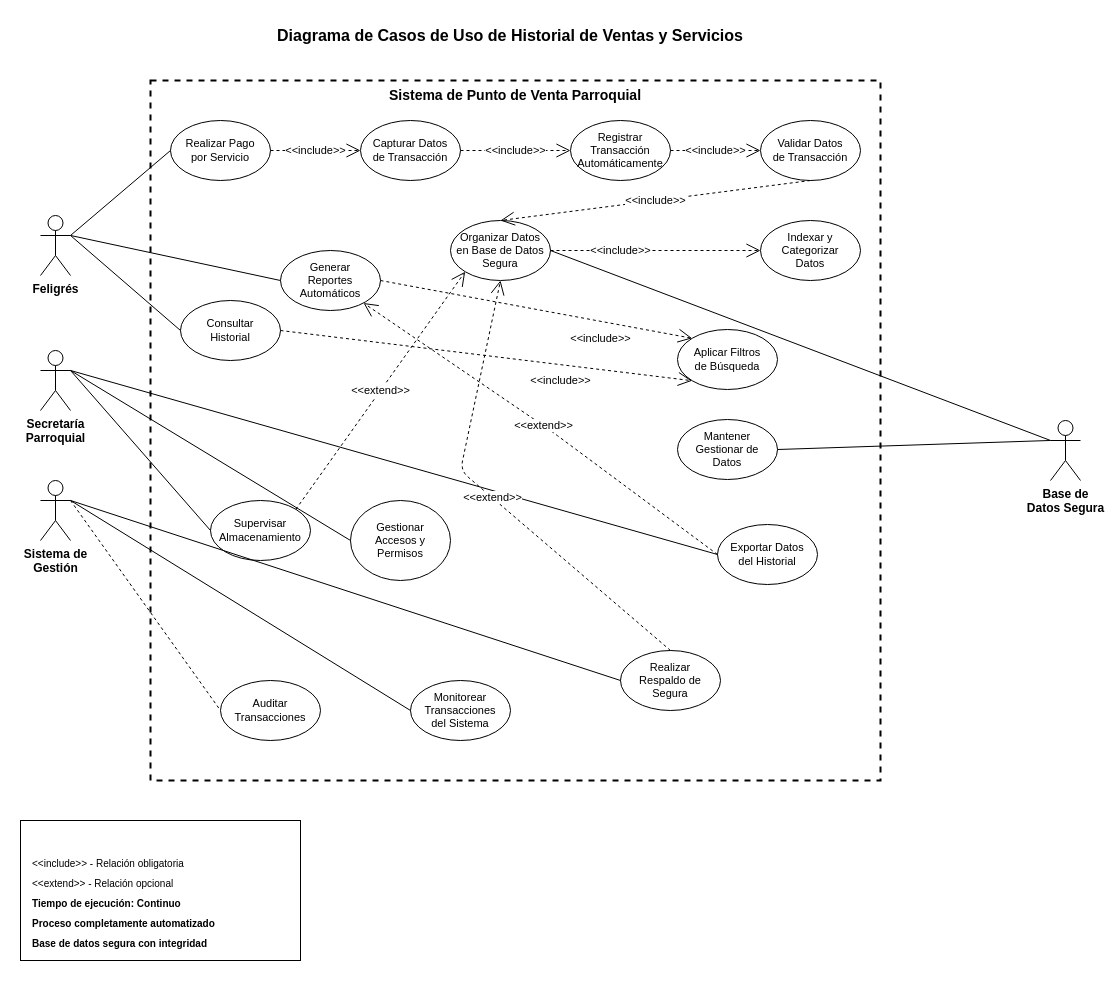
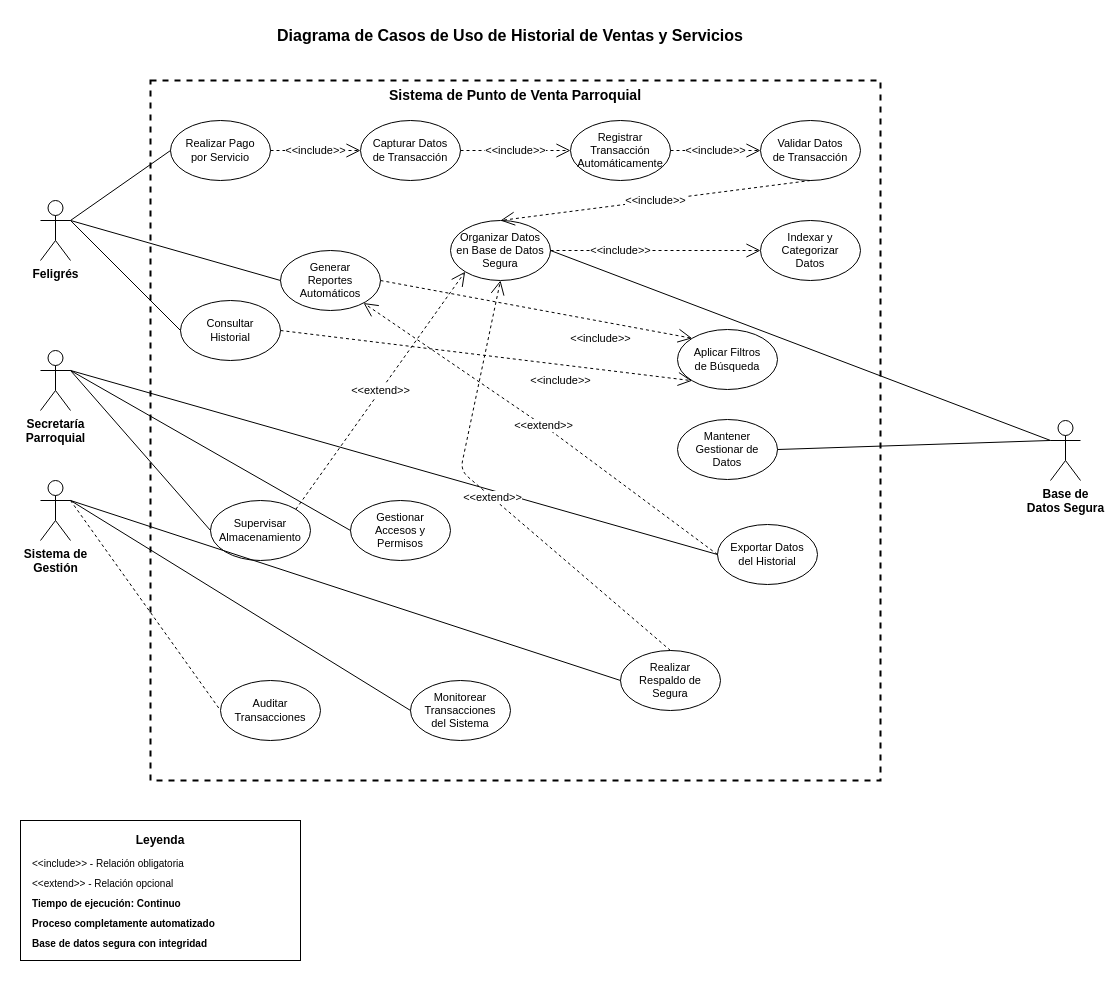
node "Feligrés": moved (56, 246) -> (56, 231)
node "Gestionar Accesos y Permisos": size 100x80 -> 100x60
node "Leyenda": added
